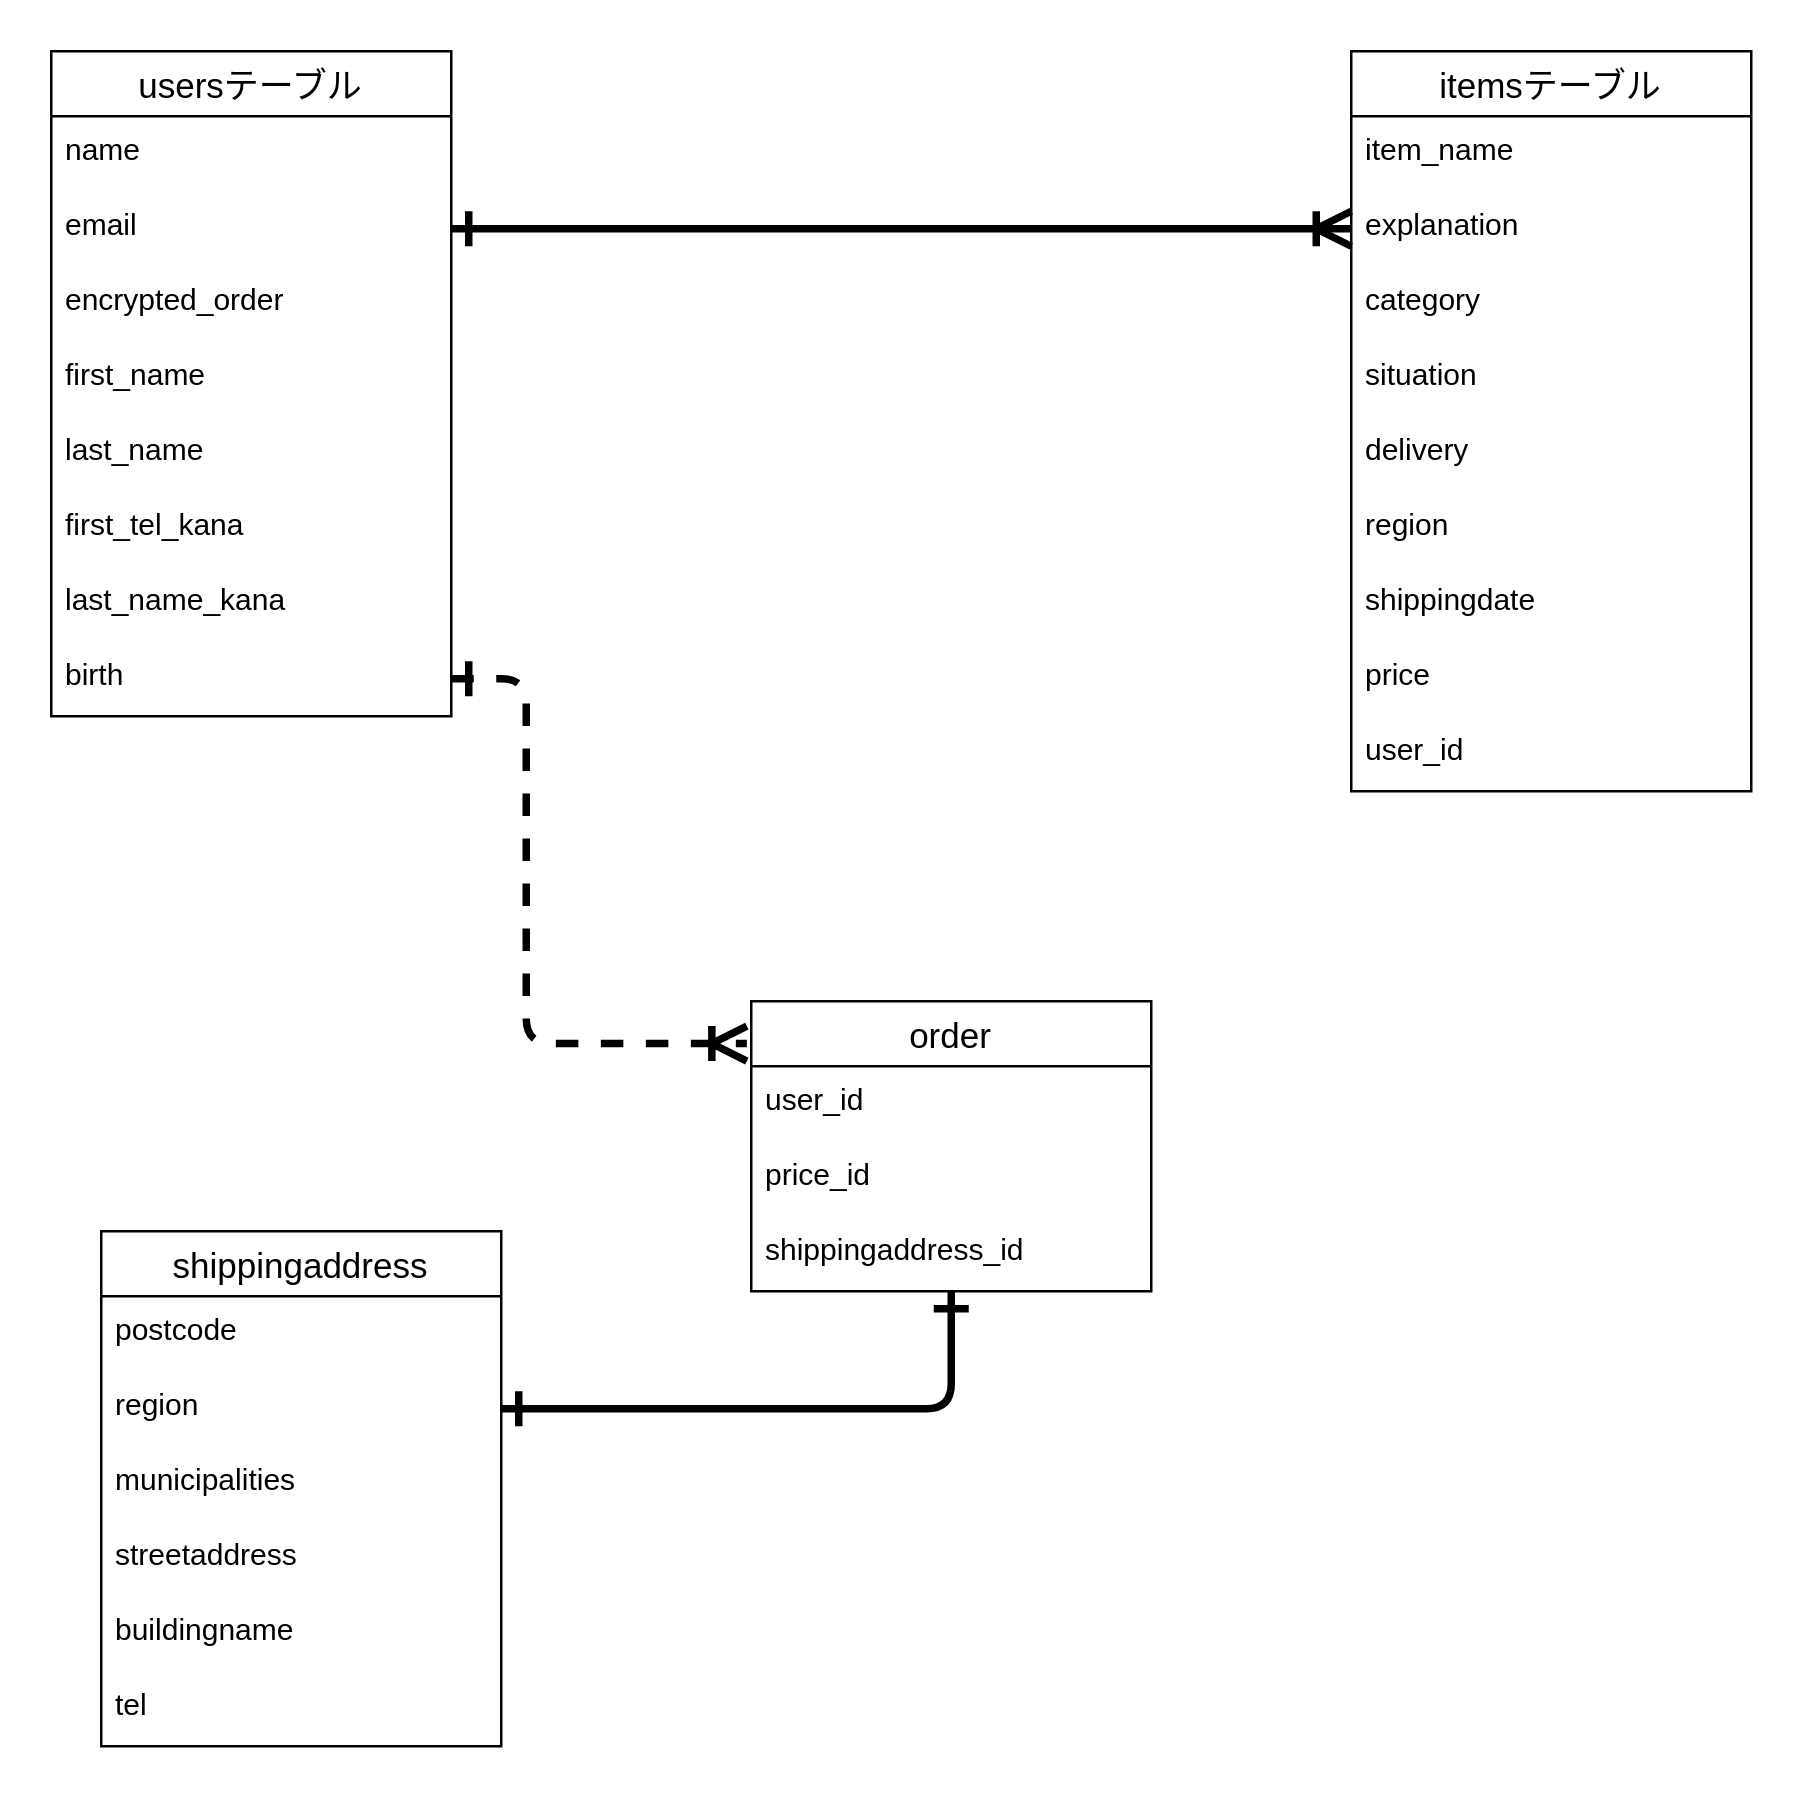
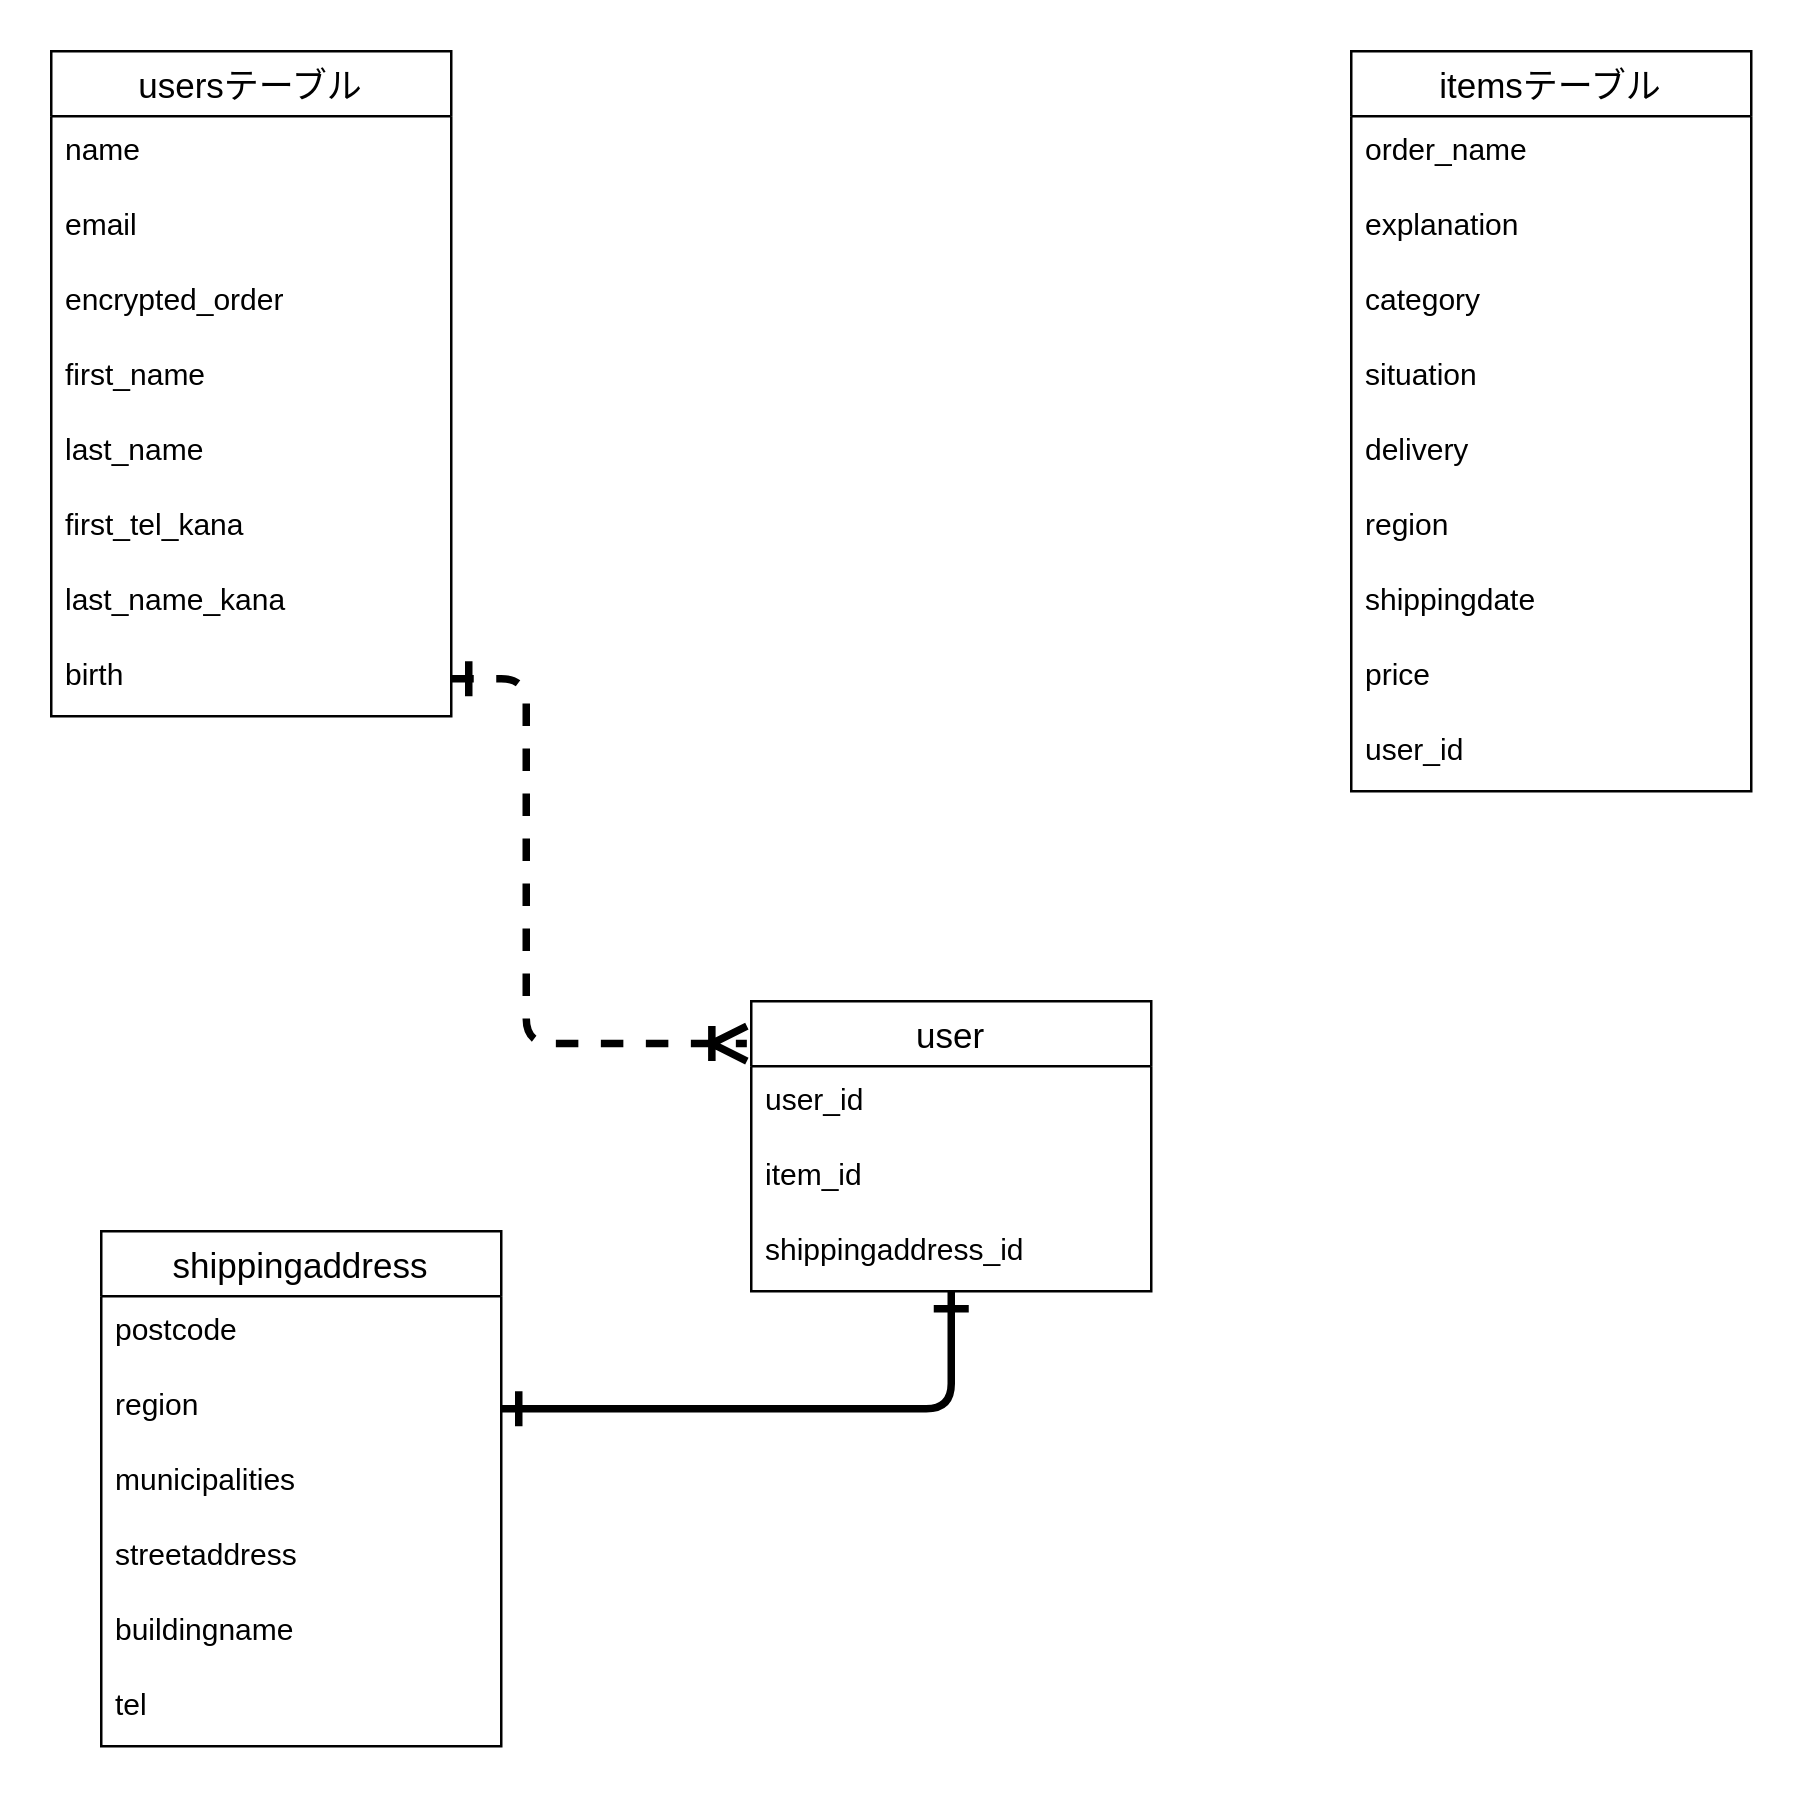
node "item_name": label "item_name" -> "order_name"
edge "email" -- "explanation": removed
node "order": label "order" -> "user"
node "price_id": label "price_id" -> "item_id"
